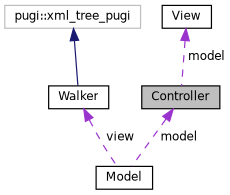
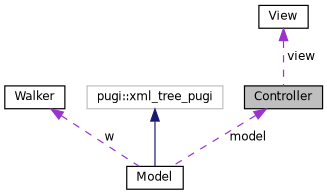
edge "Controller" -> "View": label " model" -> " view"
edge "Walker" -> "pugi::xml_tree_pugi": now "Model" -> "pugi::xml_tree_pugi"
edge "Model" -> "Walker": label " view" -> " w"
